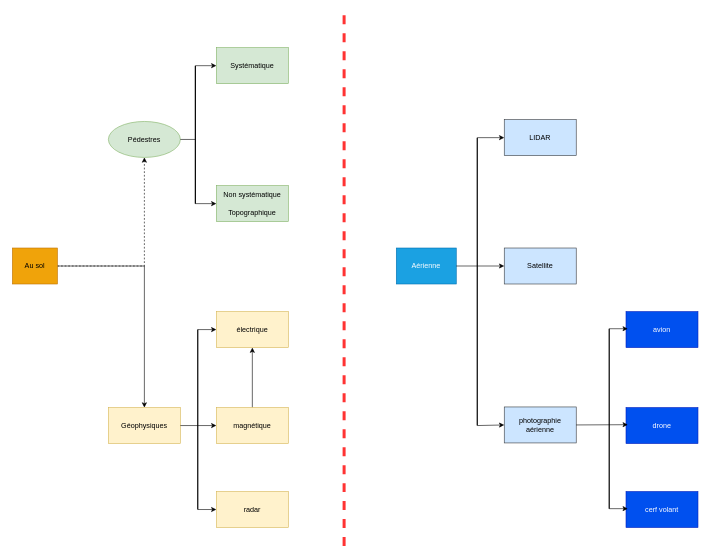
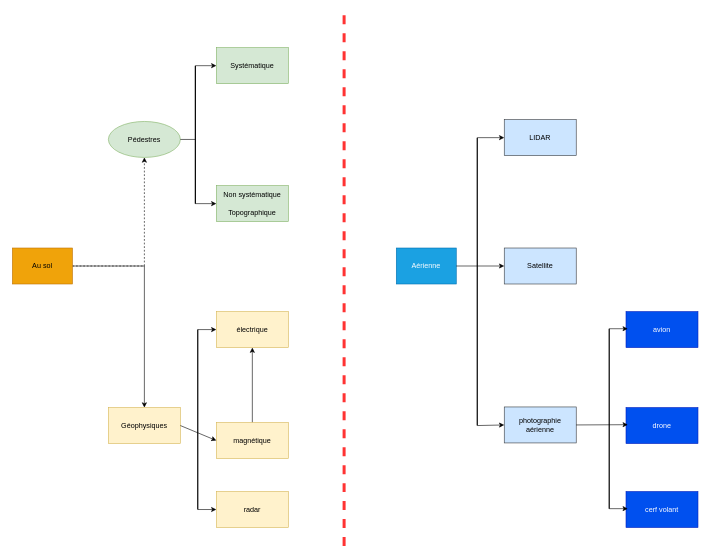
node "Au sol": size 45x36 -> 60x36
node "magnétique": moved (252, 426) -> (252, 441)
